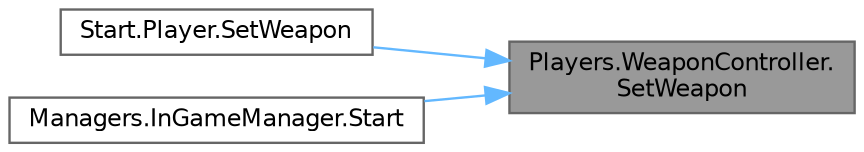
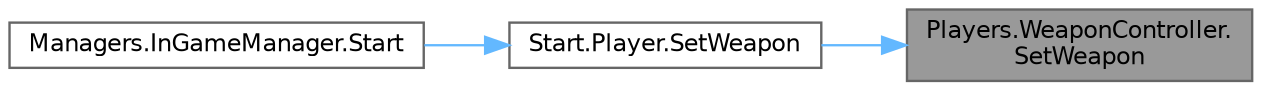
edge "Managers.InGameManager.Start" -> "Players.WeaponController. SetWeapon": now "Managers.InGameManager.Start" -> "Start.Player.SetWeapon"
